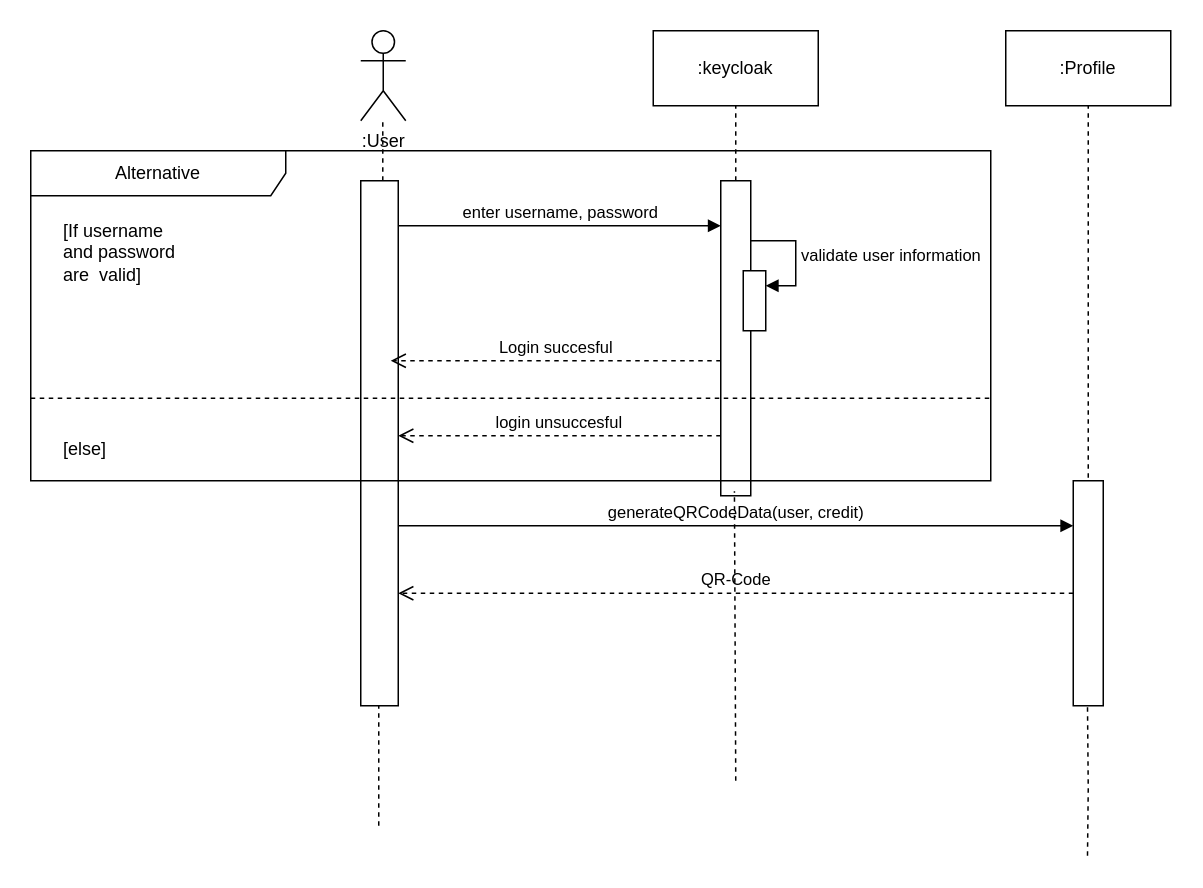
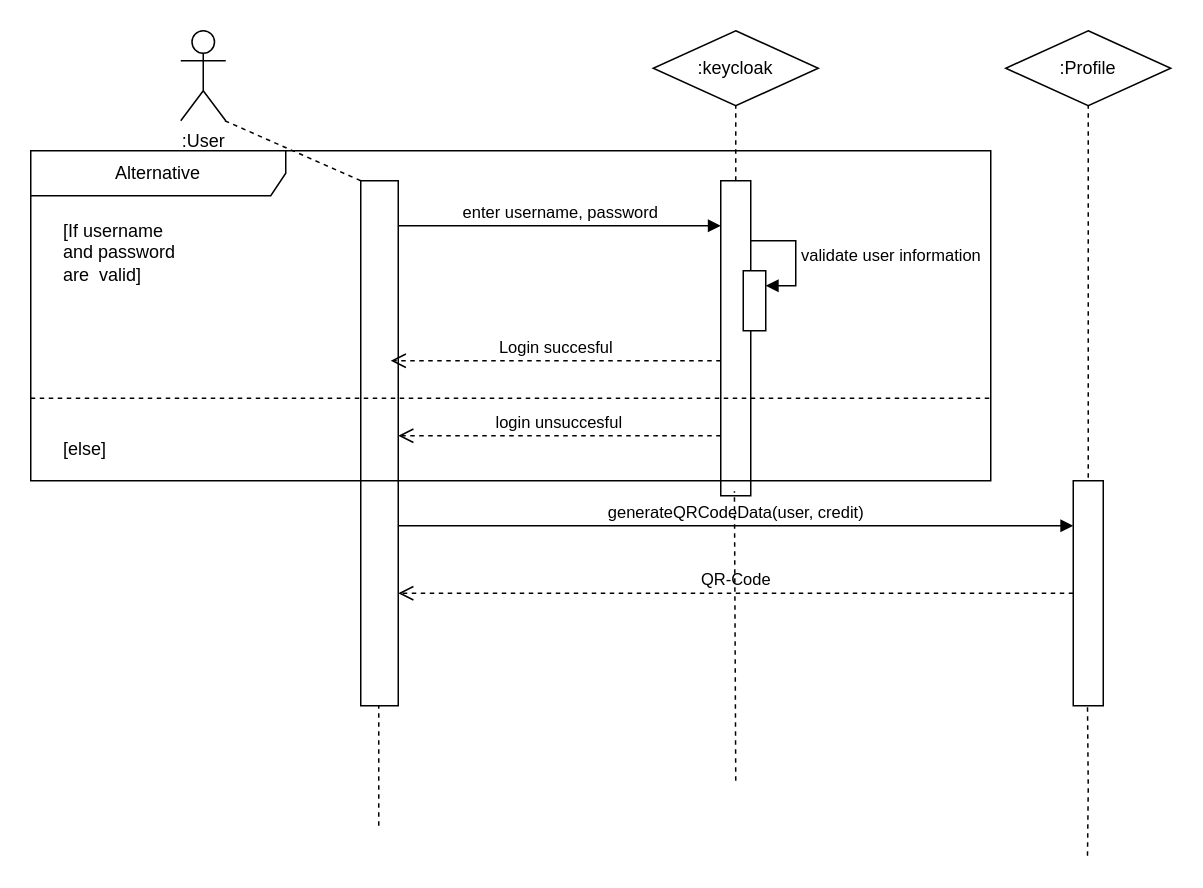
node ":keycloak": shape rectangle -> diamond
node ":Profile": shape rectangle -> diamond
node ":User": moved (383, 76) -> (203, 76)
